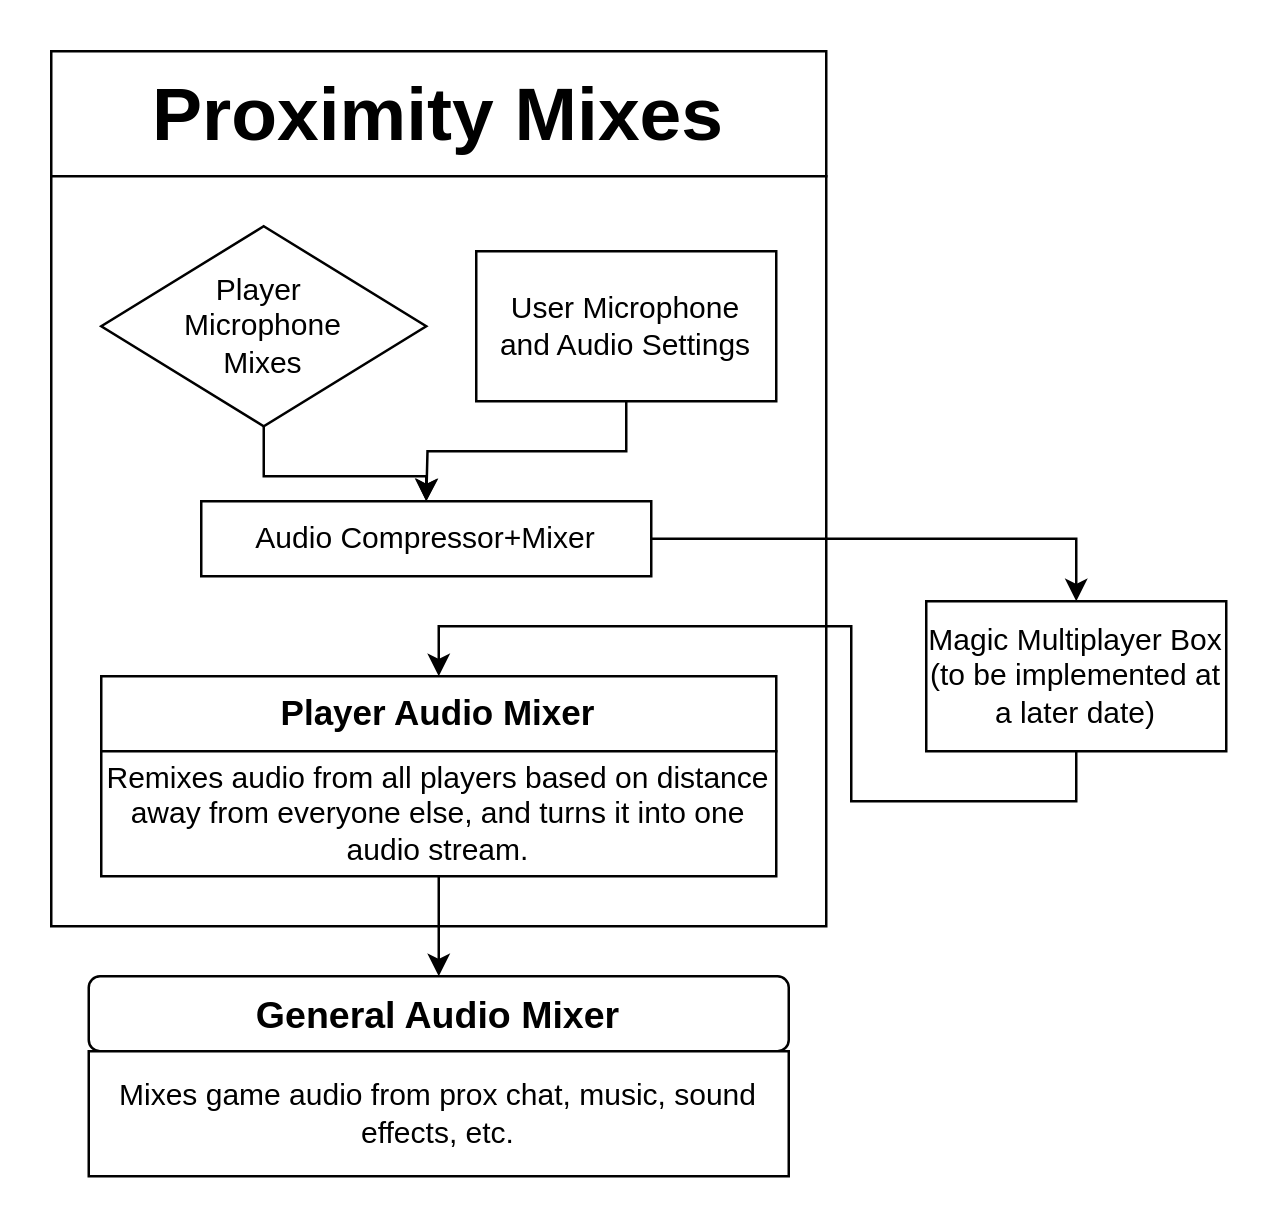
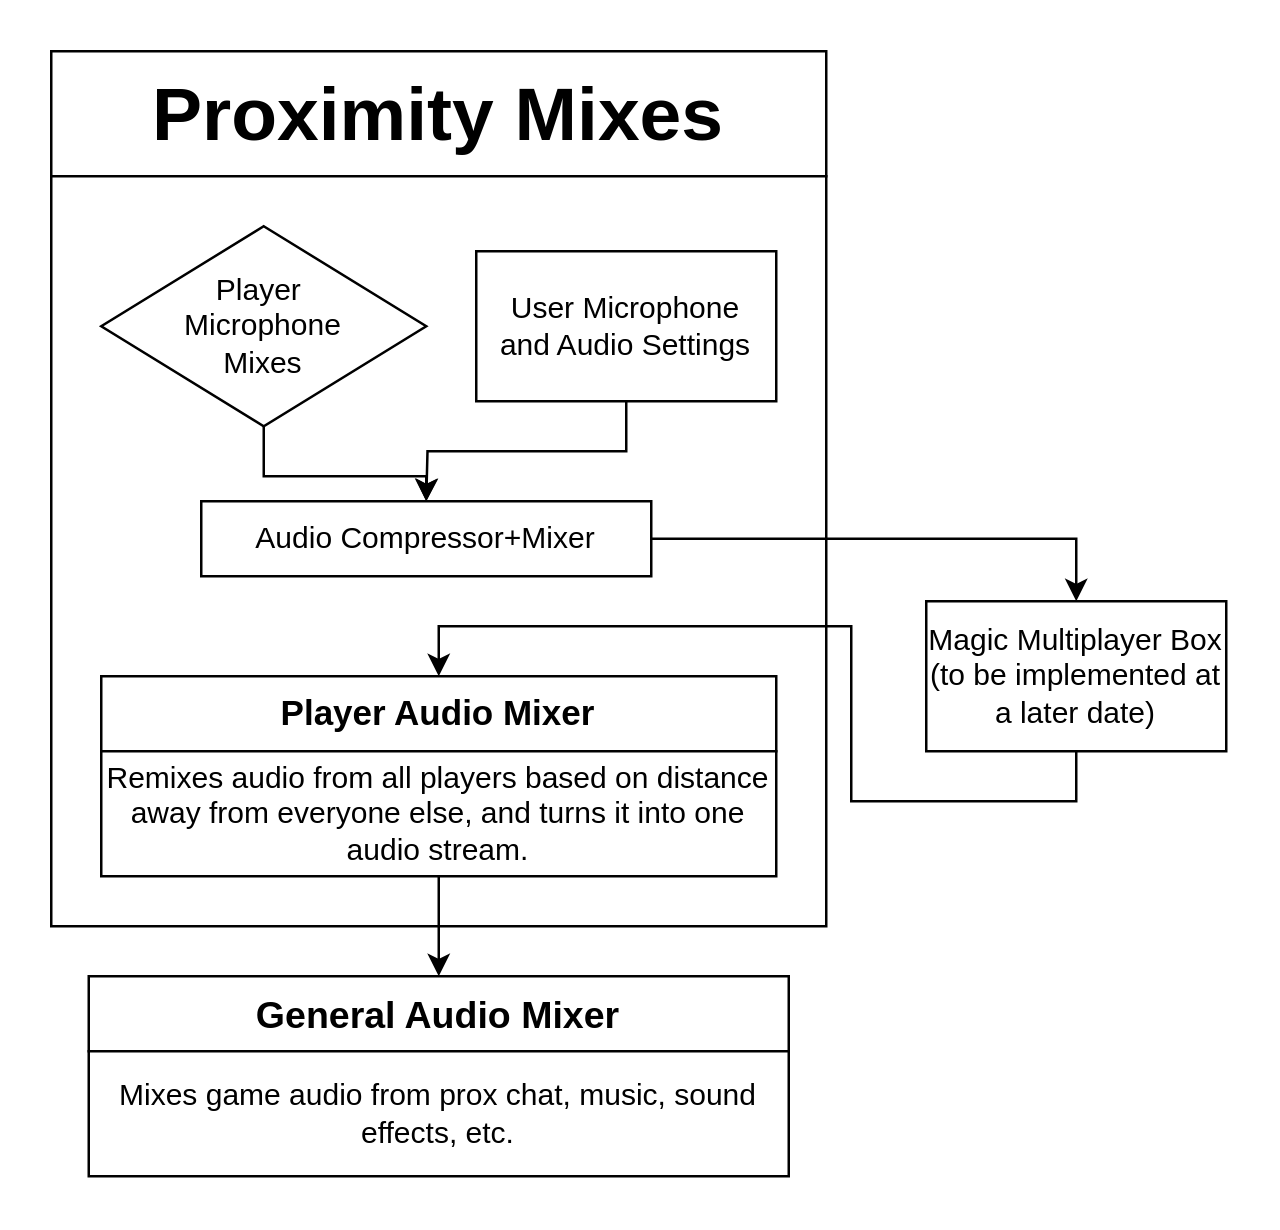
node "General Audio Mixer": shape rounded rectangle -> rectangle
